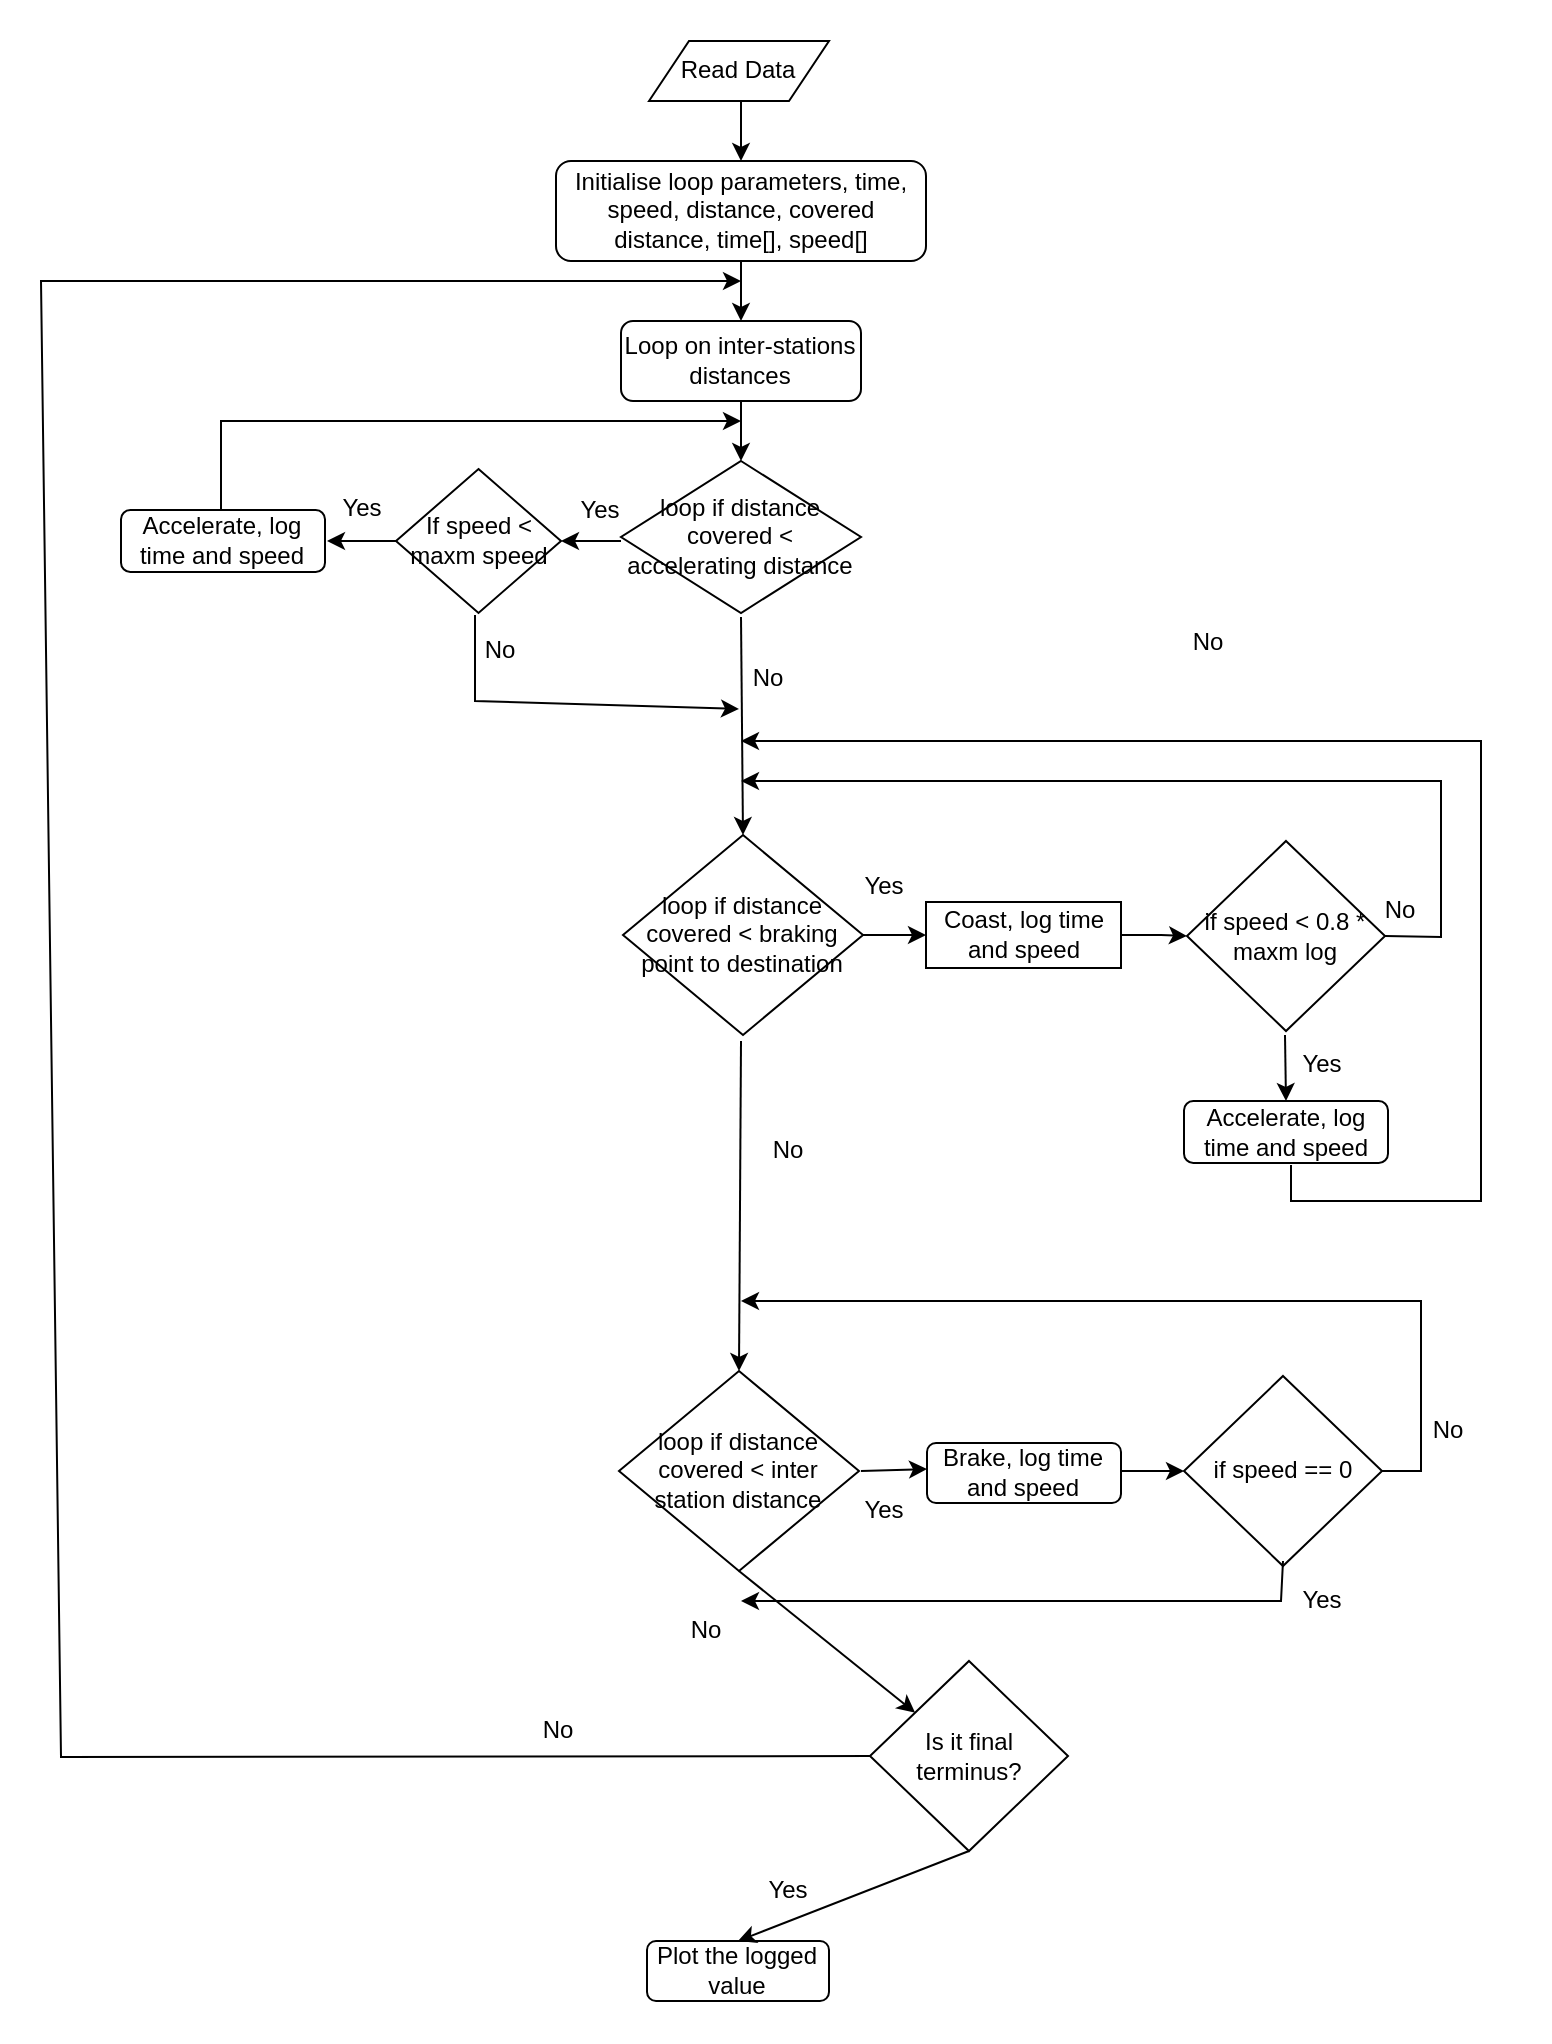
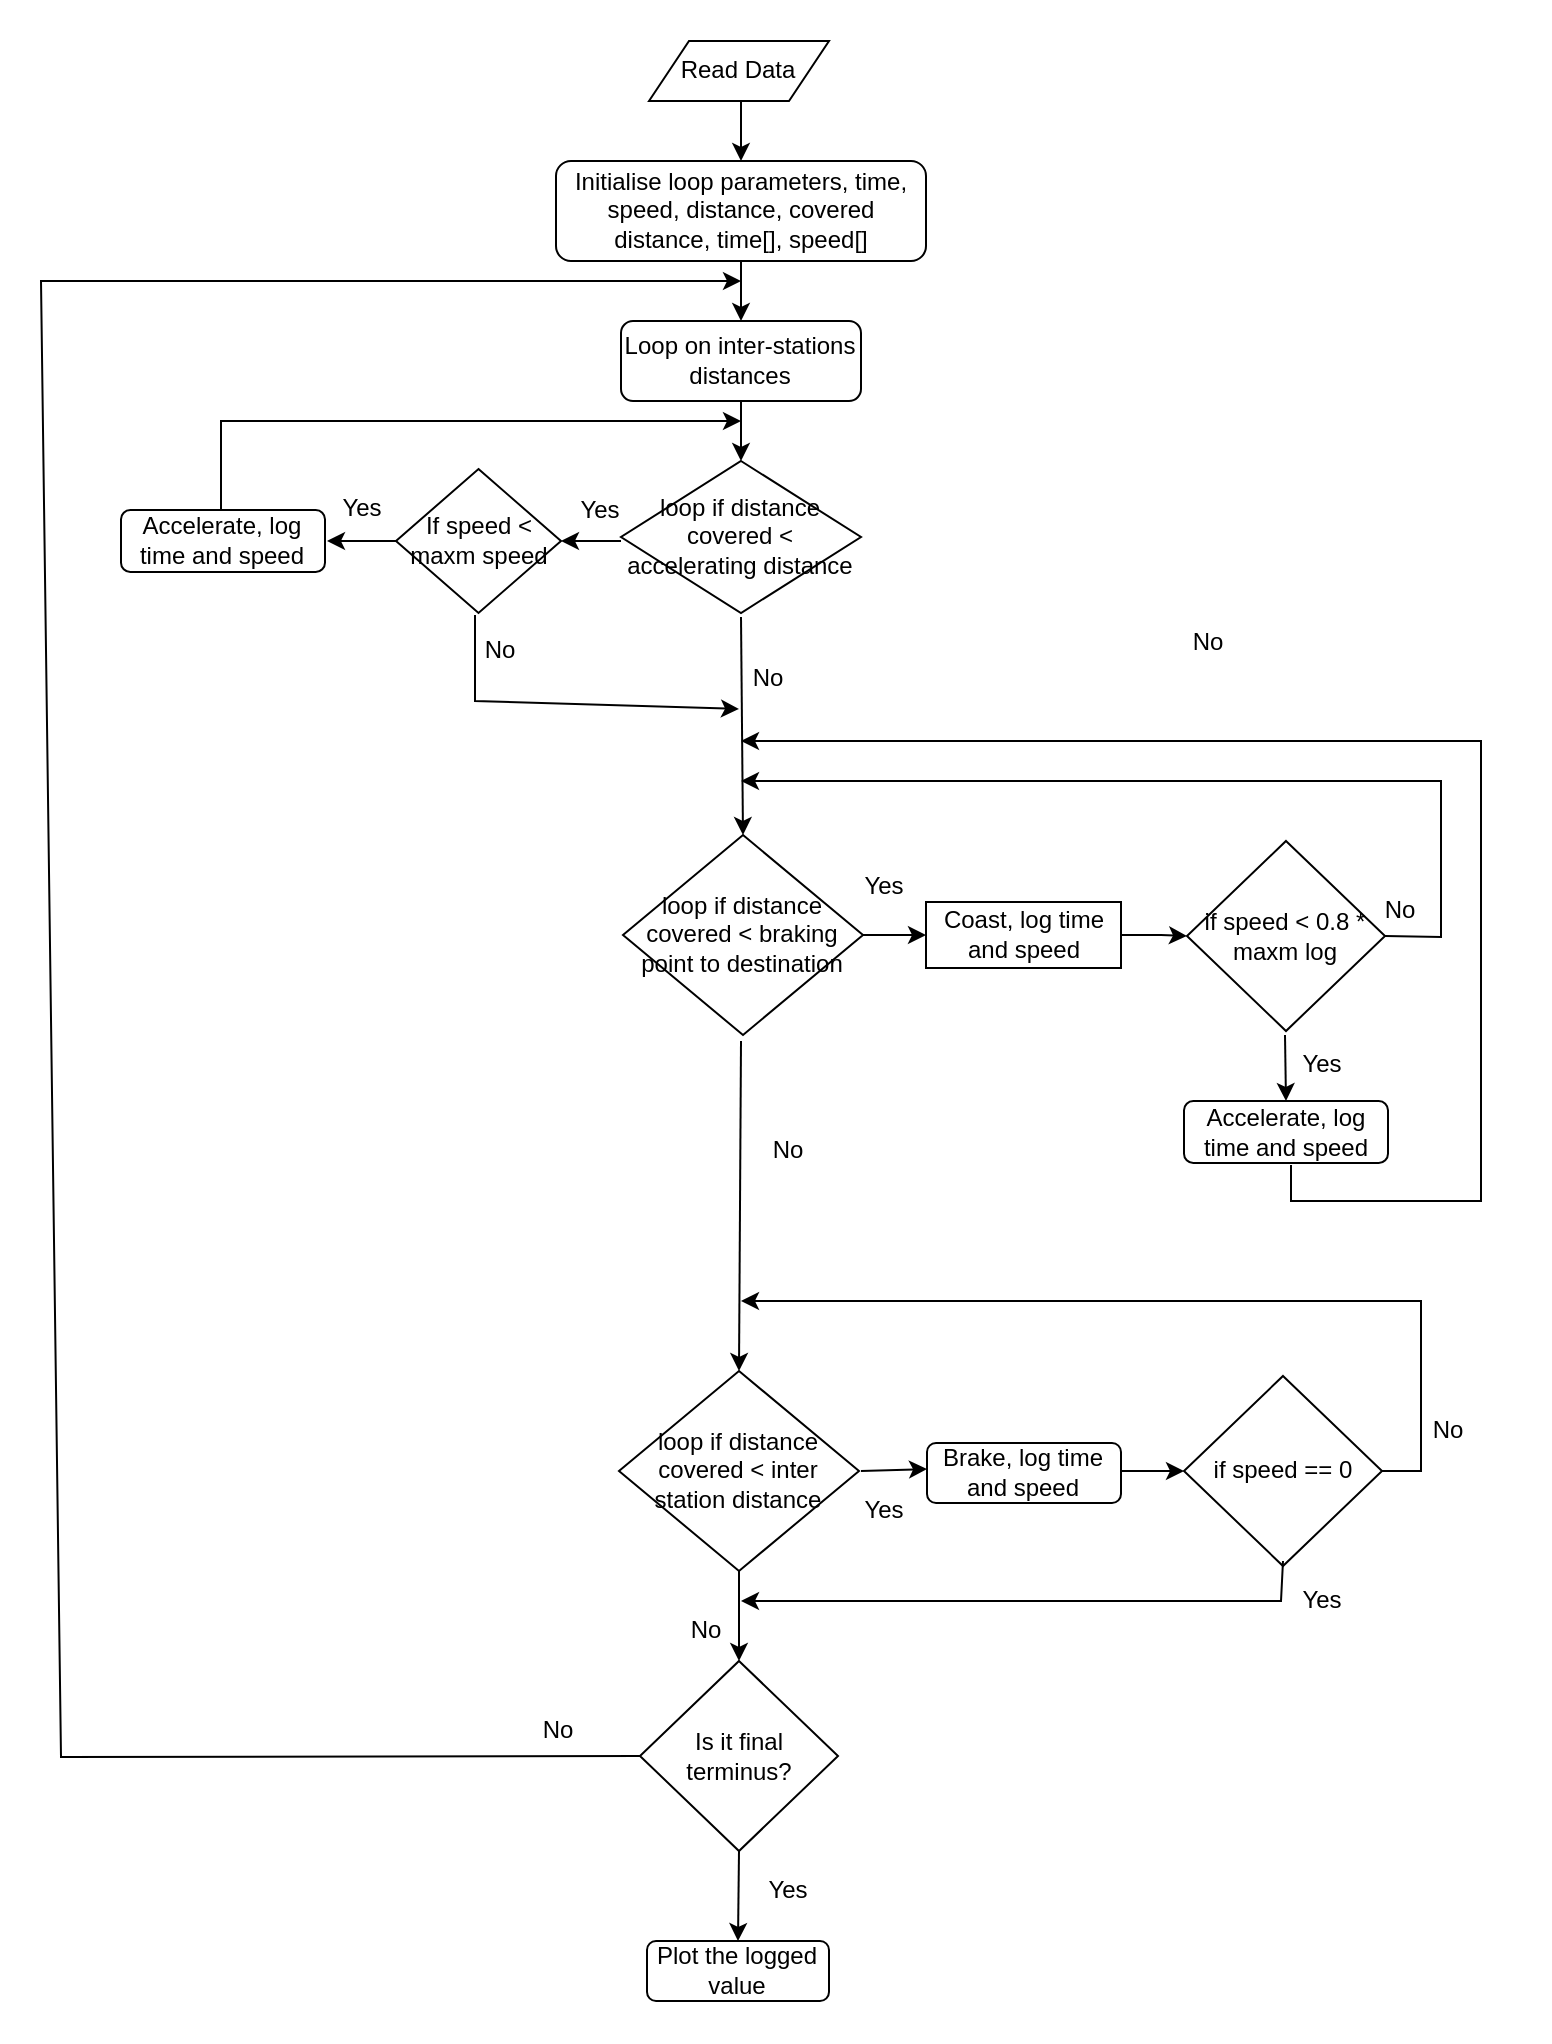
node "Is it final terminus?": moved (969, 1756) -> (739, 1756)
